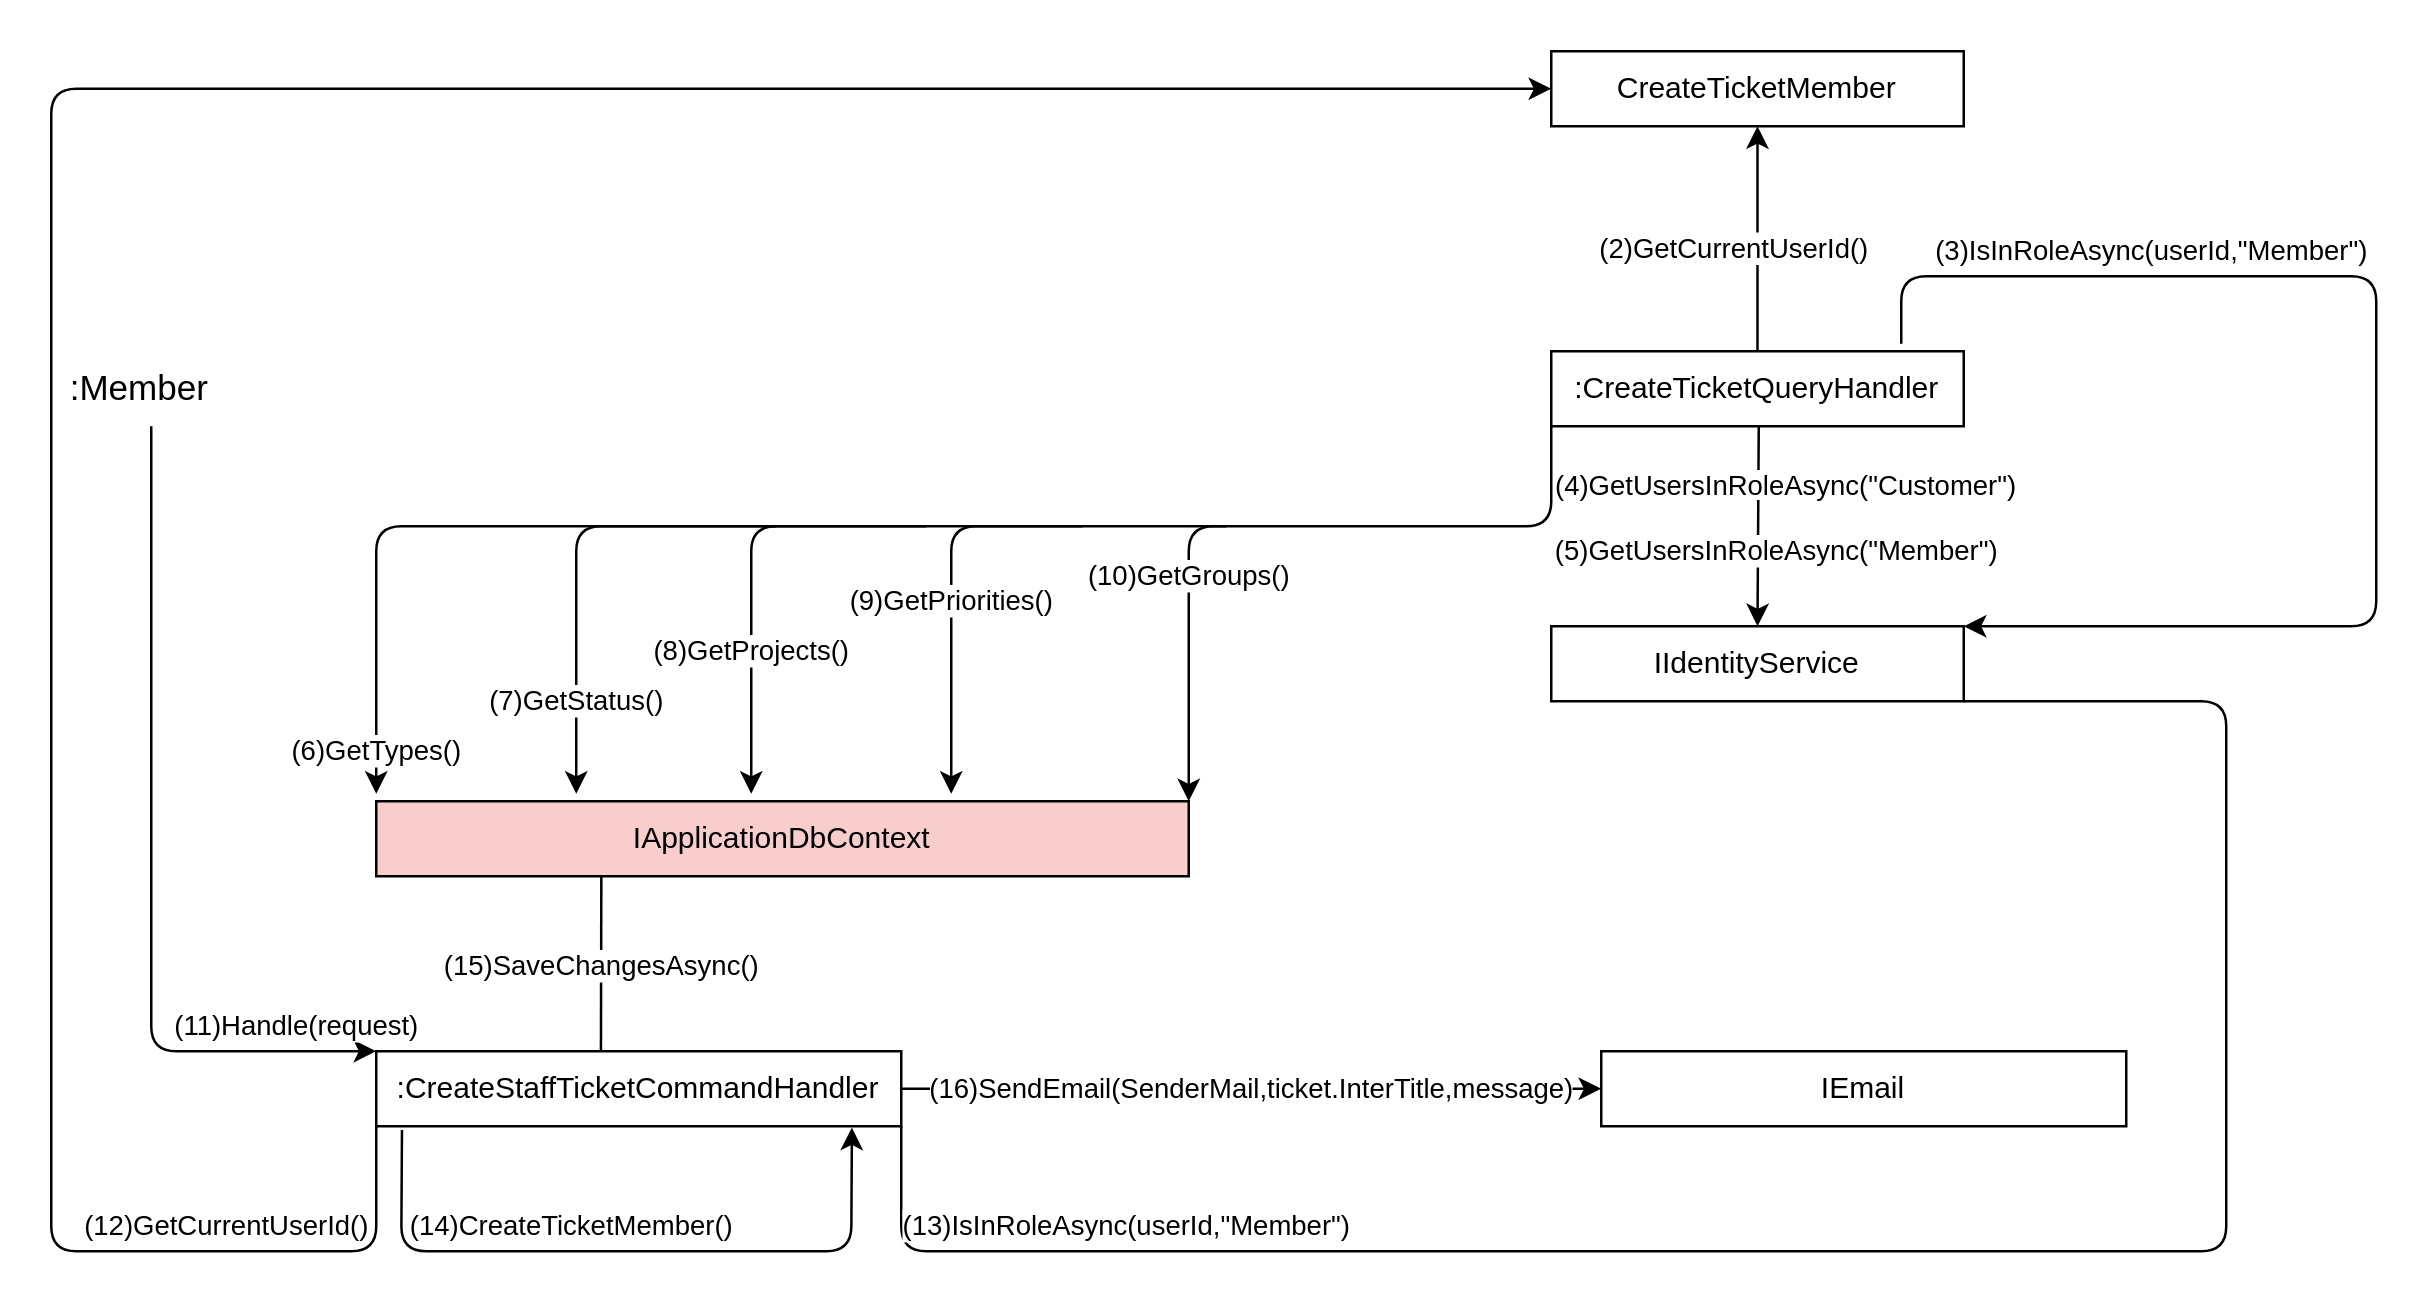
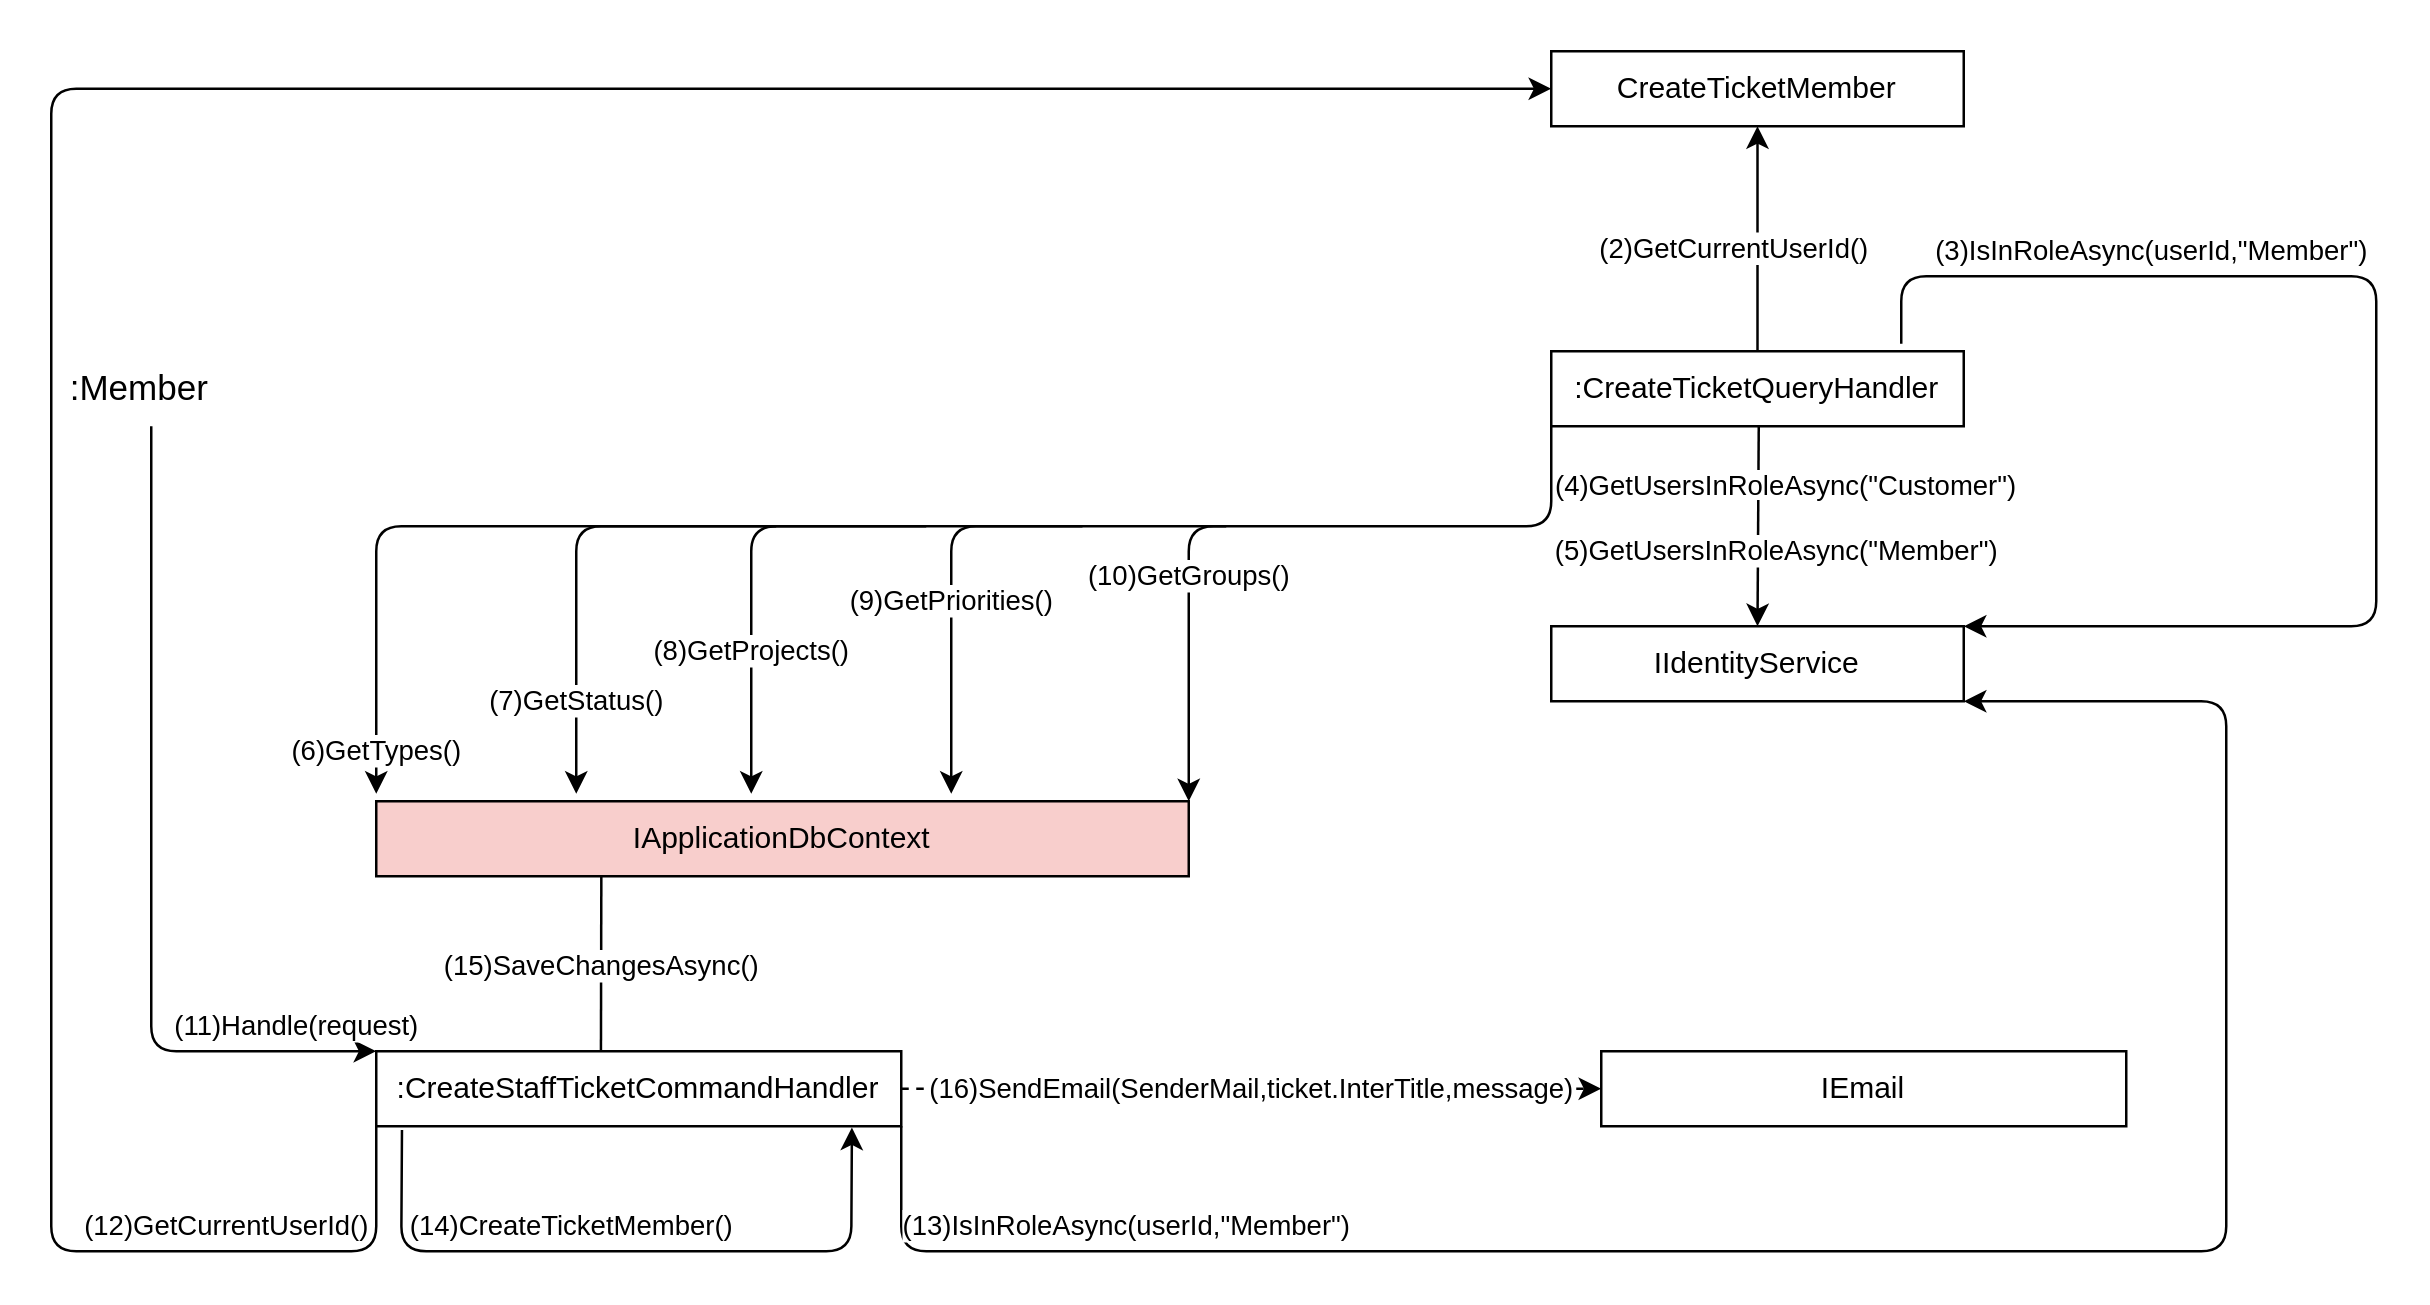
edge "IIdentityService" -- ":CreateStaffTicketCommandHandler": arrowhead none -> classic
edge ":CreateStaffTicketCommandHandler" -> "IEmail": style solid -> dashed
